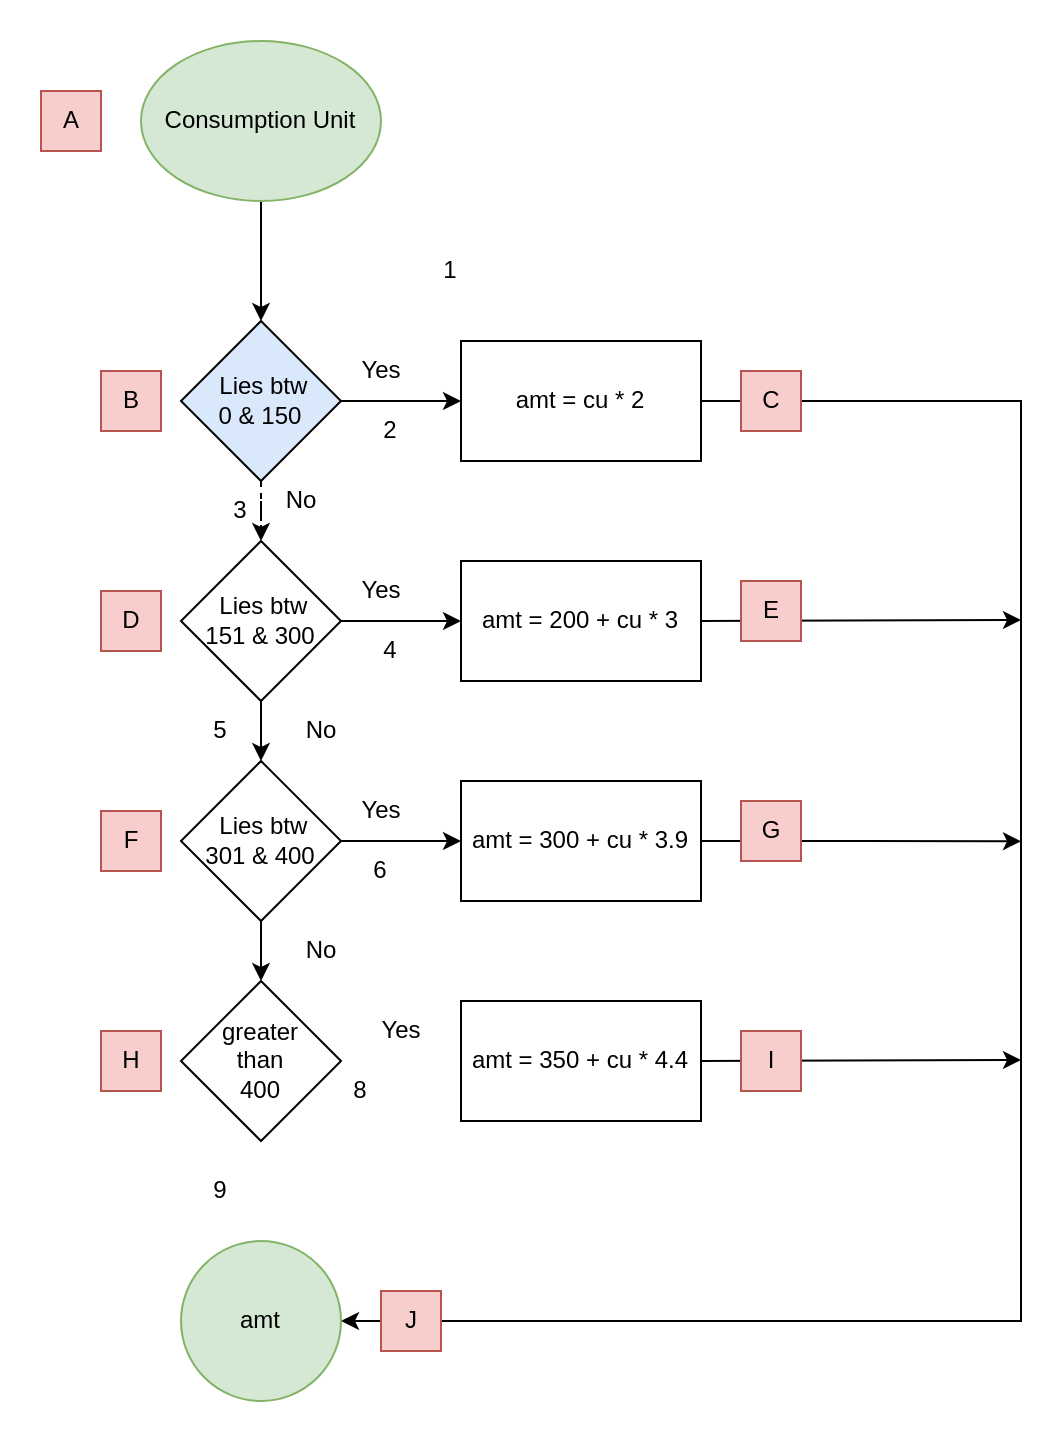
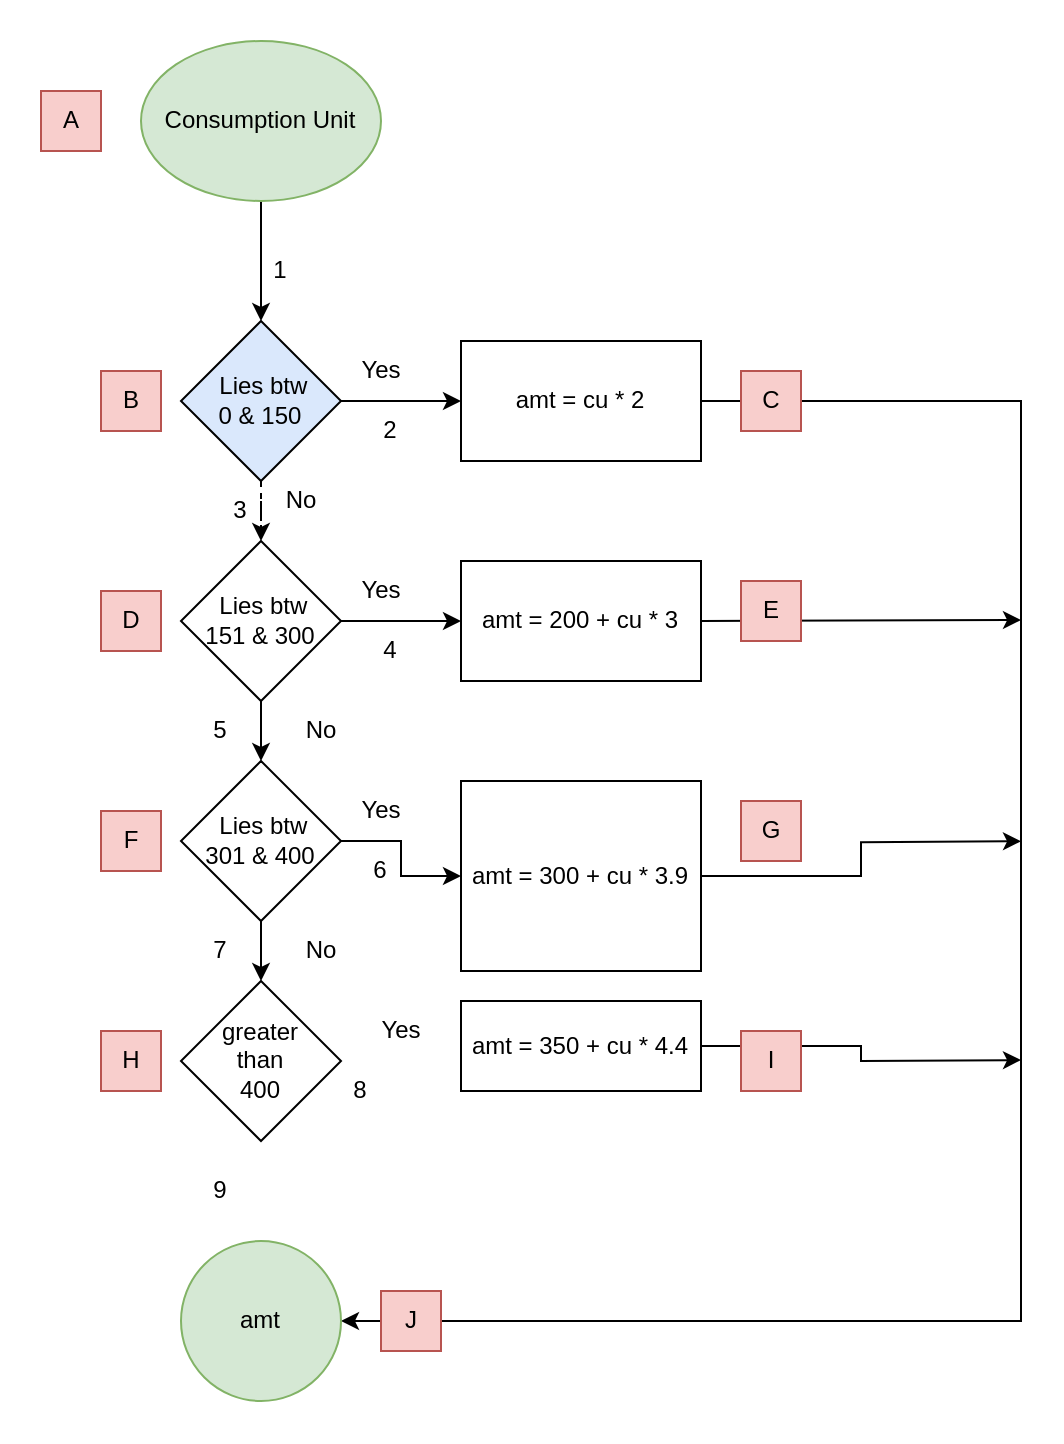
node "1": moved (451, 271) -> (281, 271)
node "amt = 300 + cu * 3.9": size 240x120 -> 240x190
node "7": added
node "amt = 350 + cu * 4.4": size 240x120 -> 240x90
